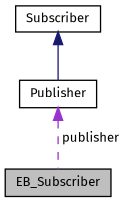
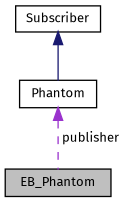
node "Publisher": label "Publisher" -> "Phantom"
node "EB_Subscriber": label "EB_Subscriber" -> "EB_Phantom"
